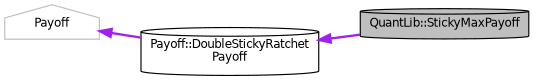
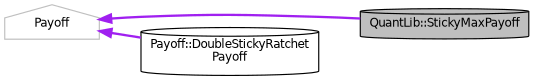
edge "QuantLib::StickyMaxPayoff" -> "Payoff::DoubleStickyRatchet Payoff": now "QuantLib::StickyMaxPayoff" -> "Payoff"
